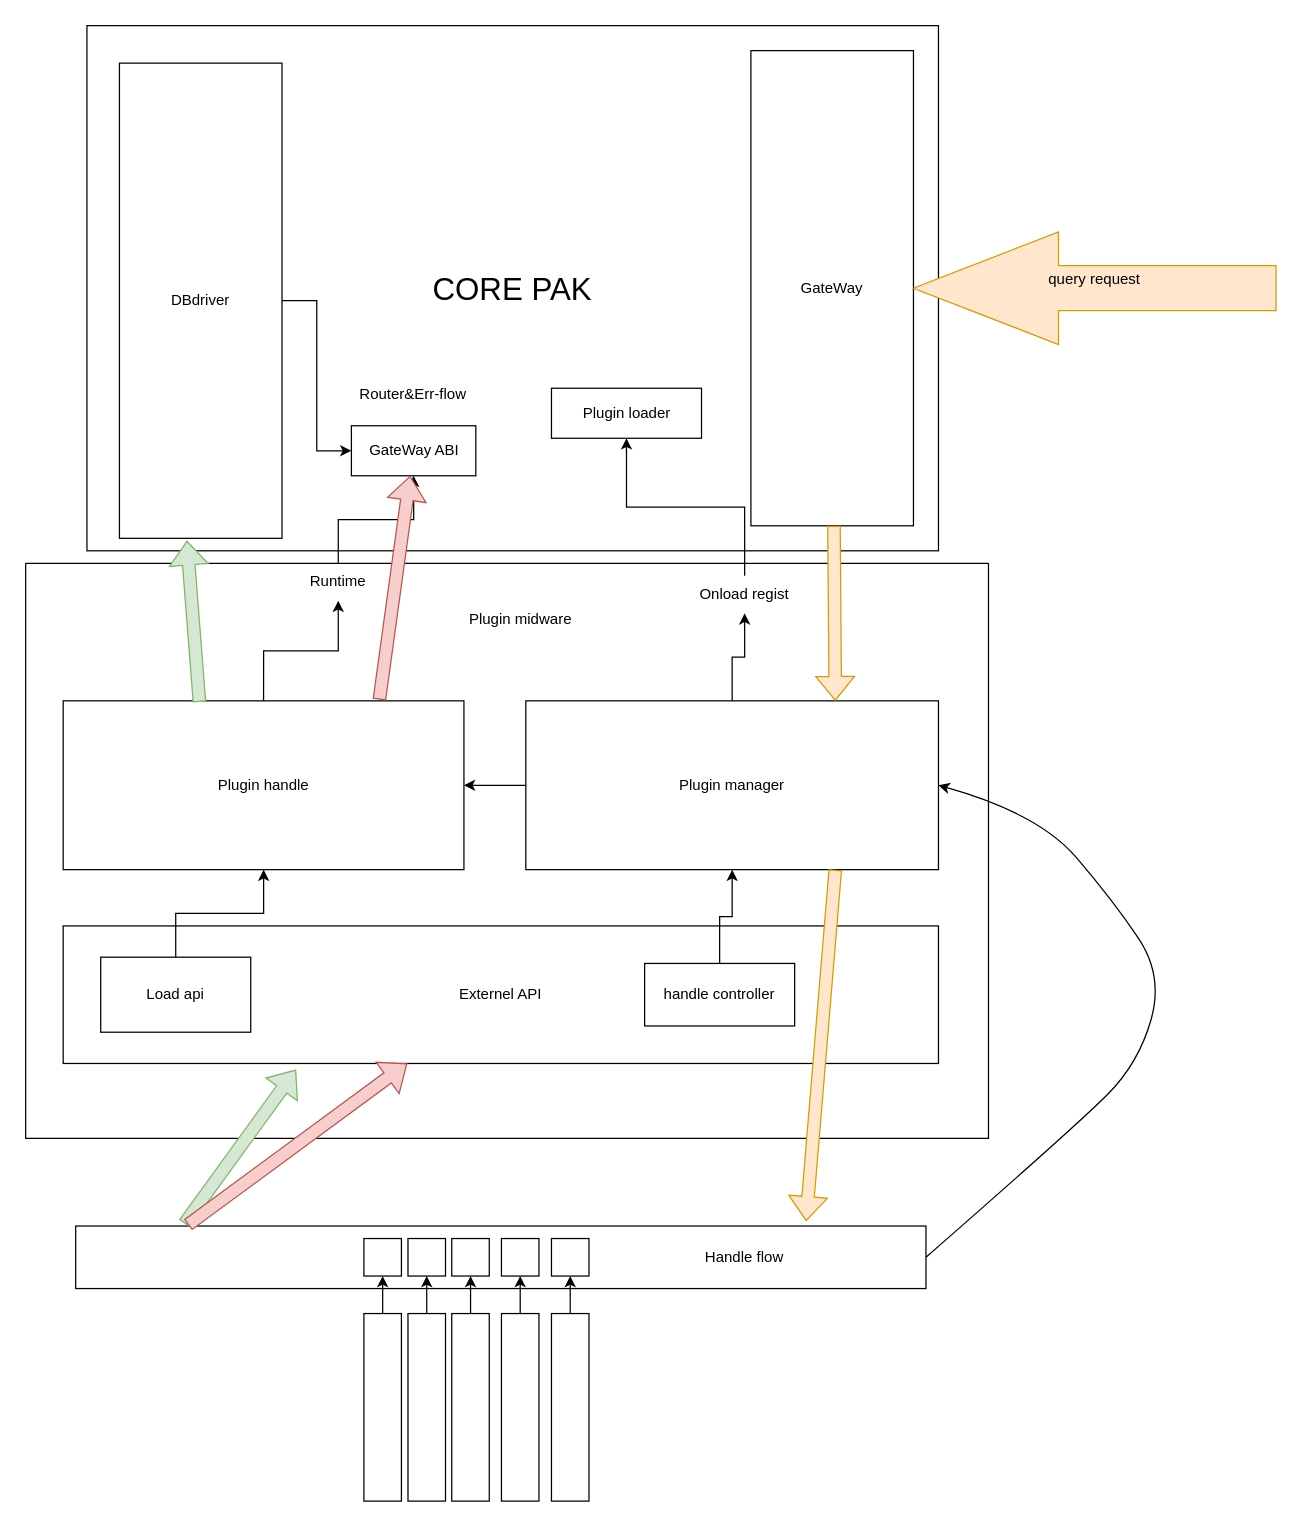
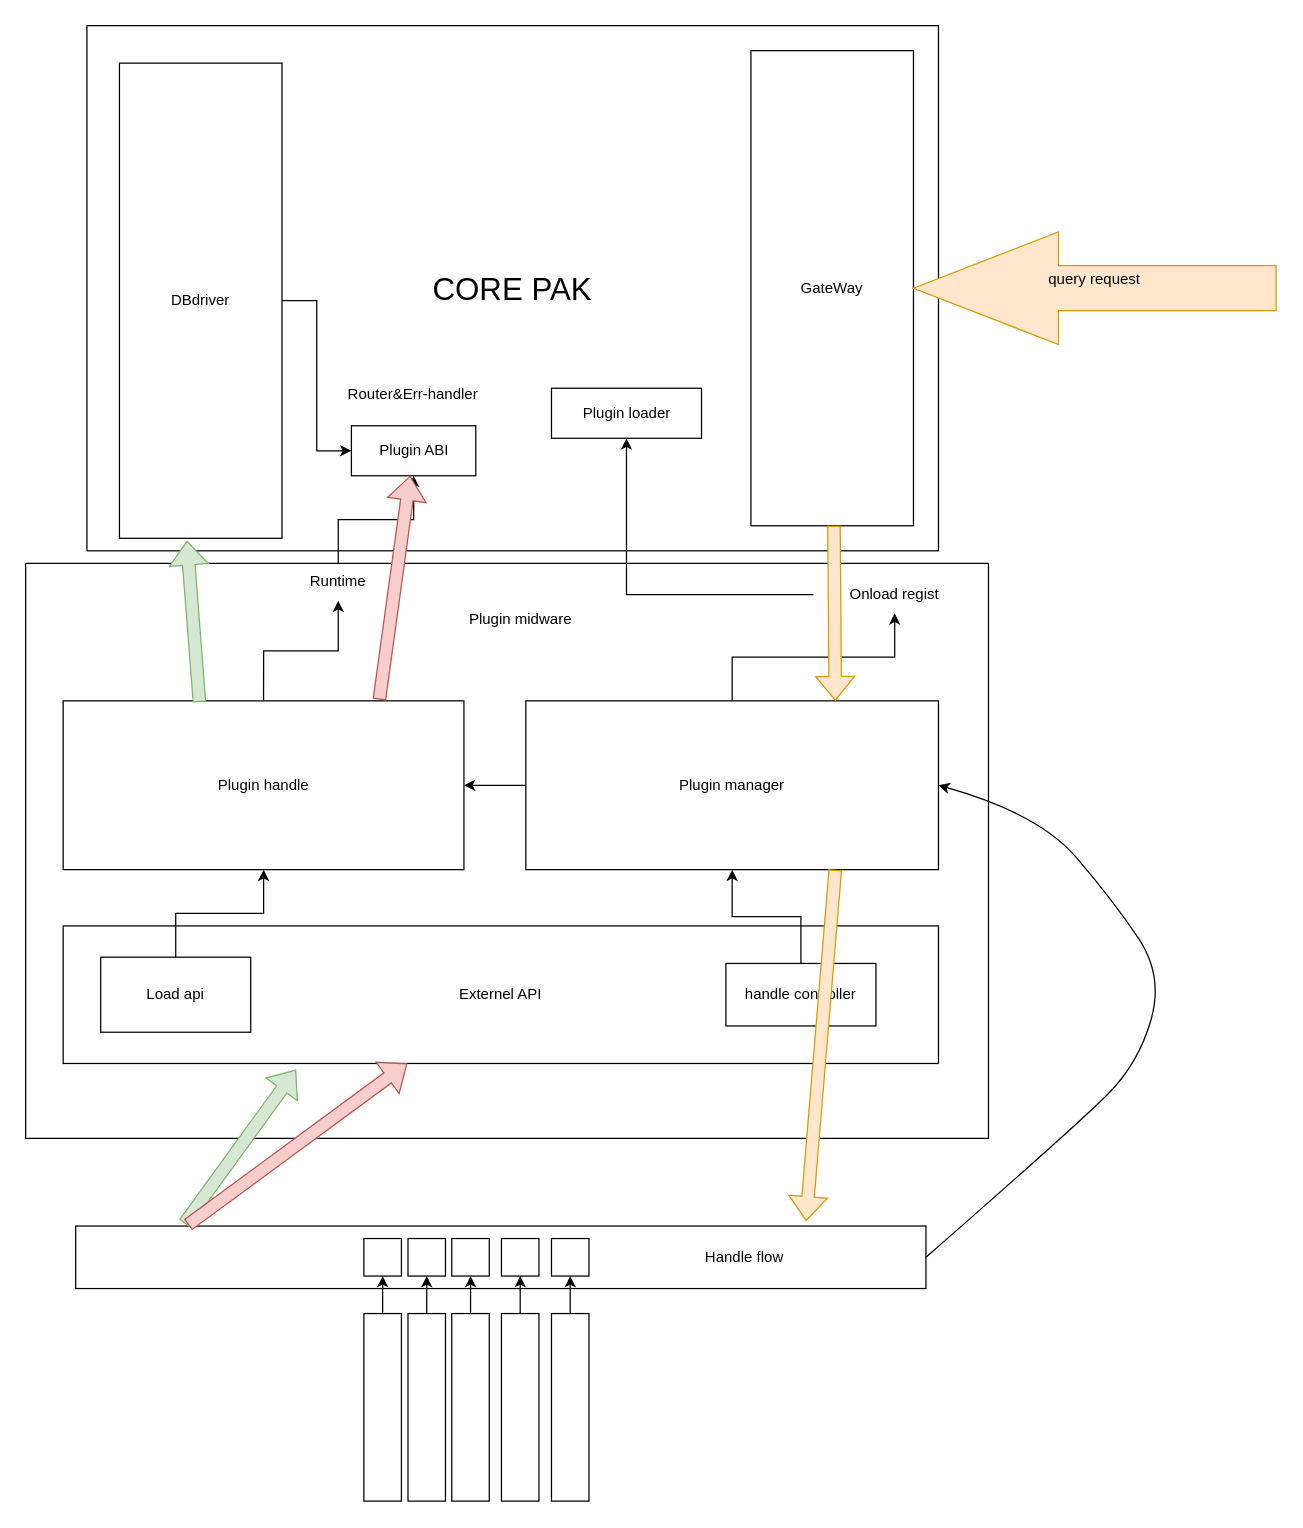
node "Router&Err-flow": label "Router&Err-flow" -> "Router&Err-handler"
node "GateWay ABI": label "GateWay ABI" -> "Plugin ABI"
node "Onload regist": moved (744, 594) -> (894, 594)
node "handle controller": moved (719, 994) -> (801, 994)
